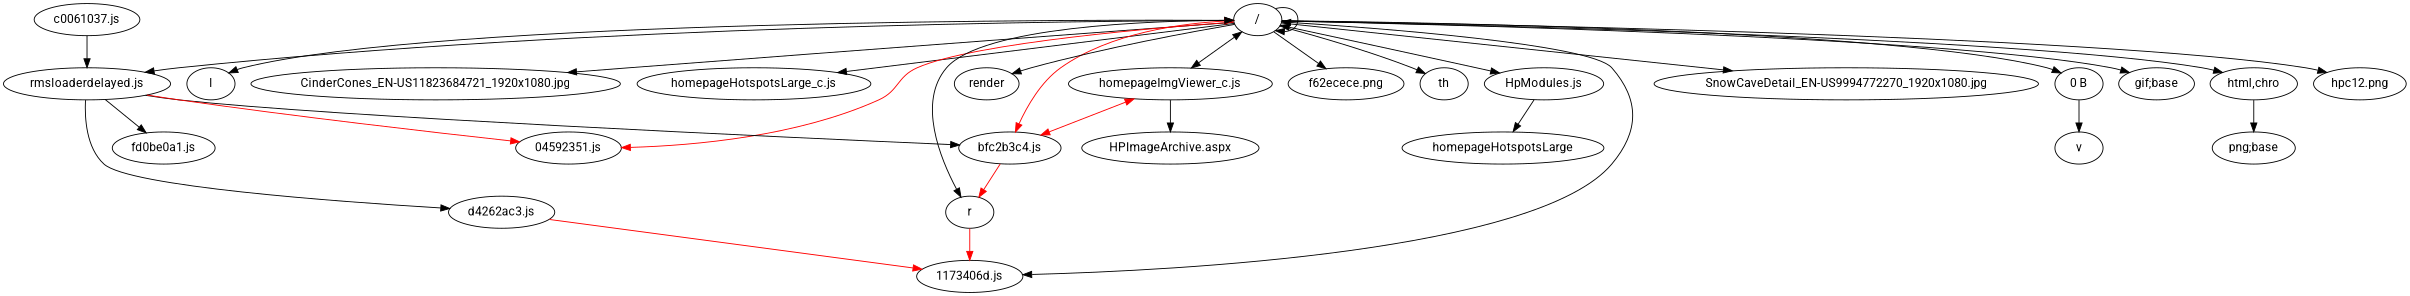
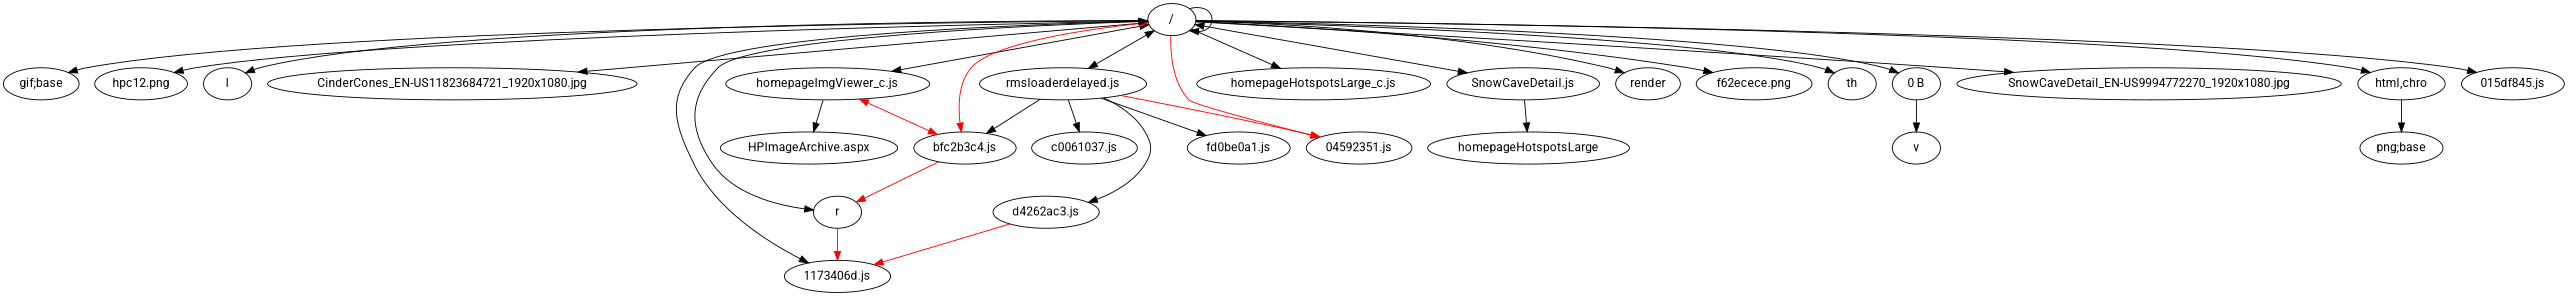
edge "c0061037.js" -> "rmsloaderdelayed.js": reversed
node "HpModules.js": label "HpModules.js" -> "SnowCaveDetail.js"
node "015df845.js": added
